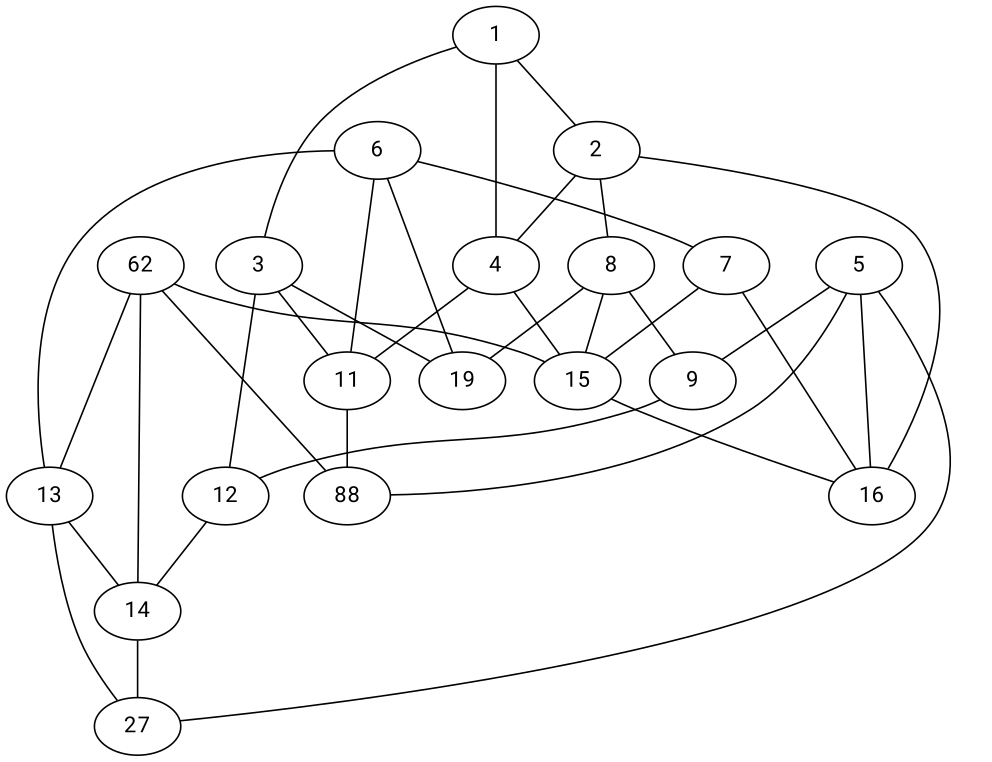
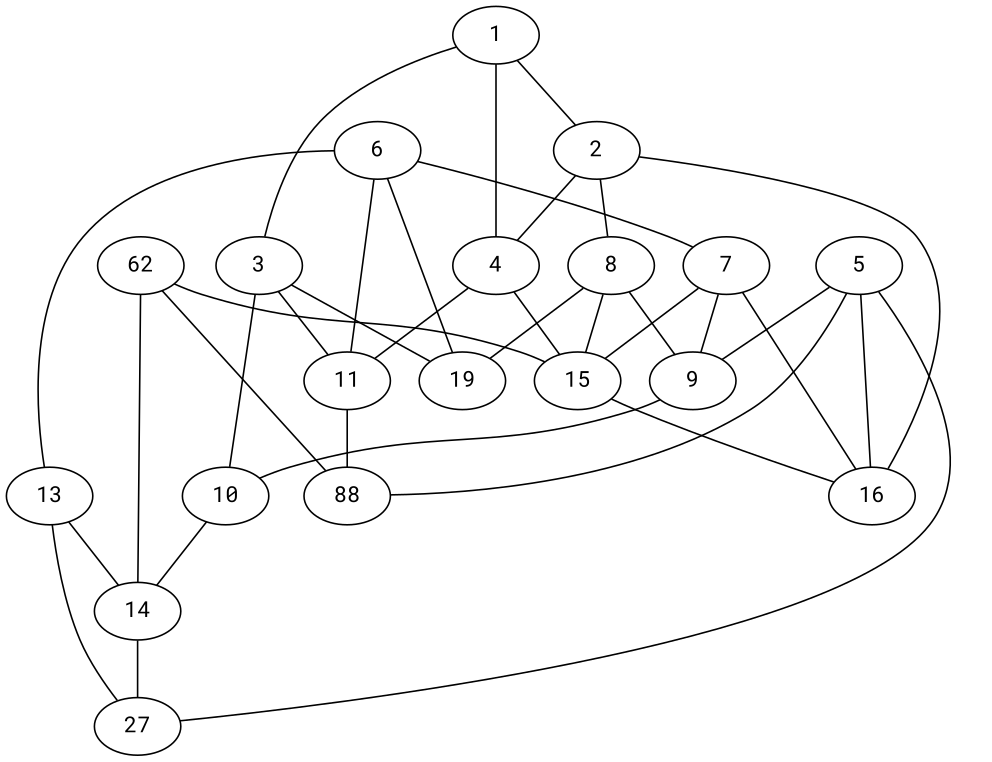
edge "7" -- "9": added
edge "62" -- "13": removed
node "12": label "12" -> "10"
